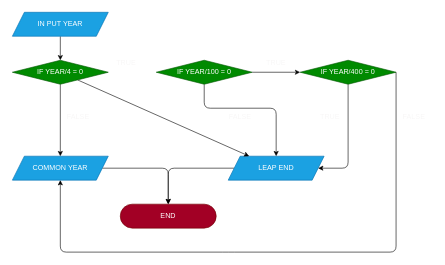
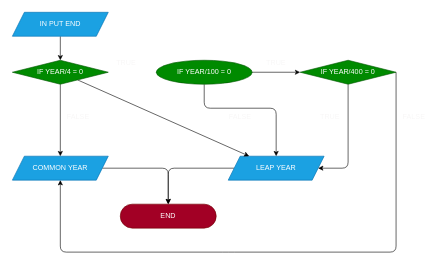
node "IN PUT YEAR": label "IN PUT YEAR" -> "IN PUT END"
node "IF YEAR/100 = 0": shape diamond -> ellipse
node "LEAP END": label "LEAP END" -> "LEAP YEAR"
